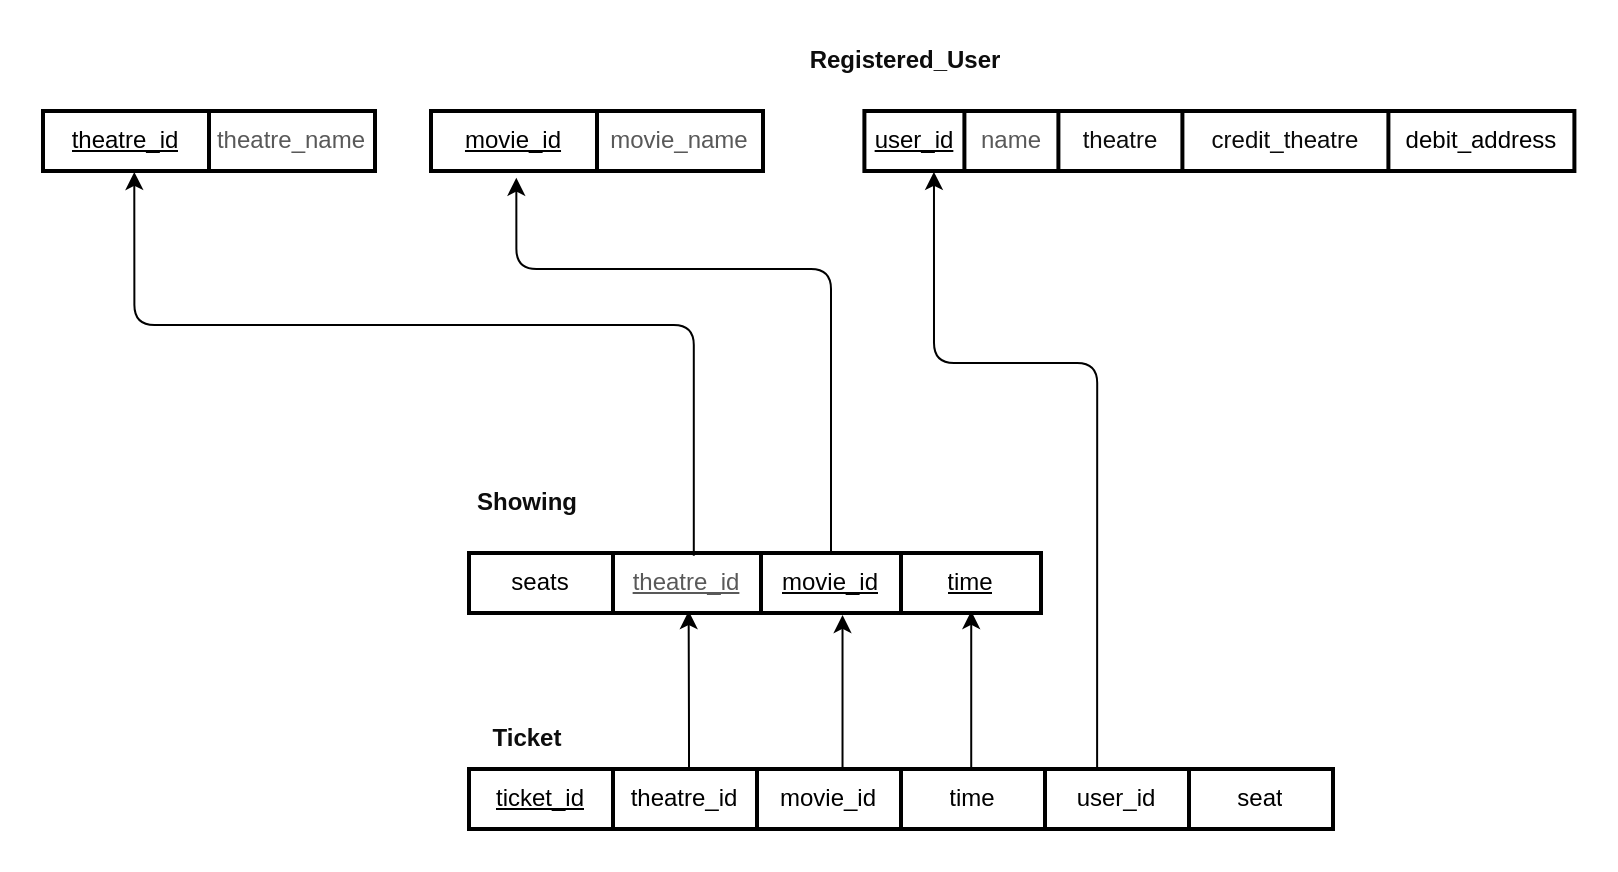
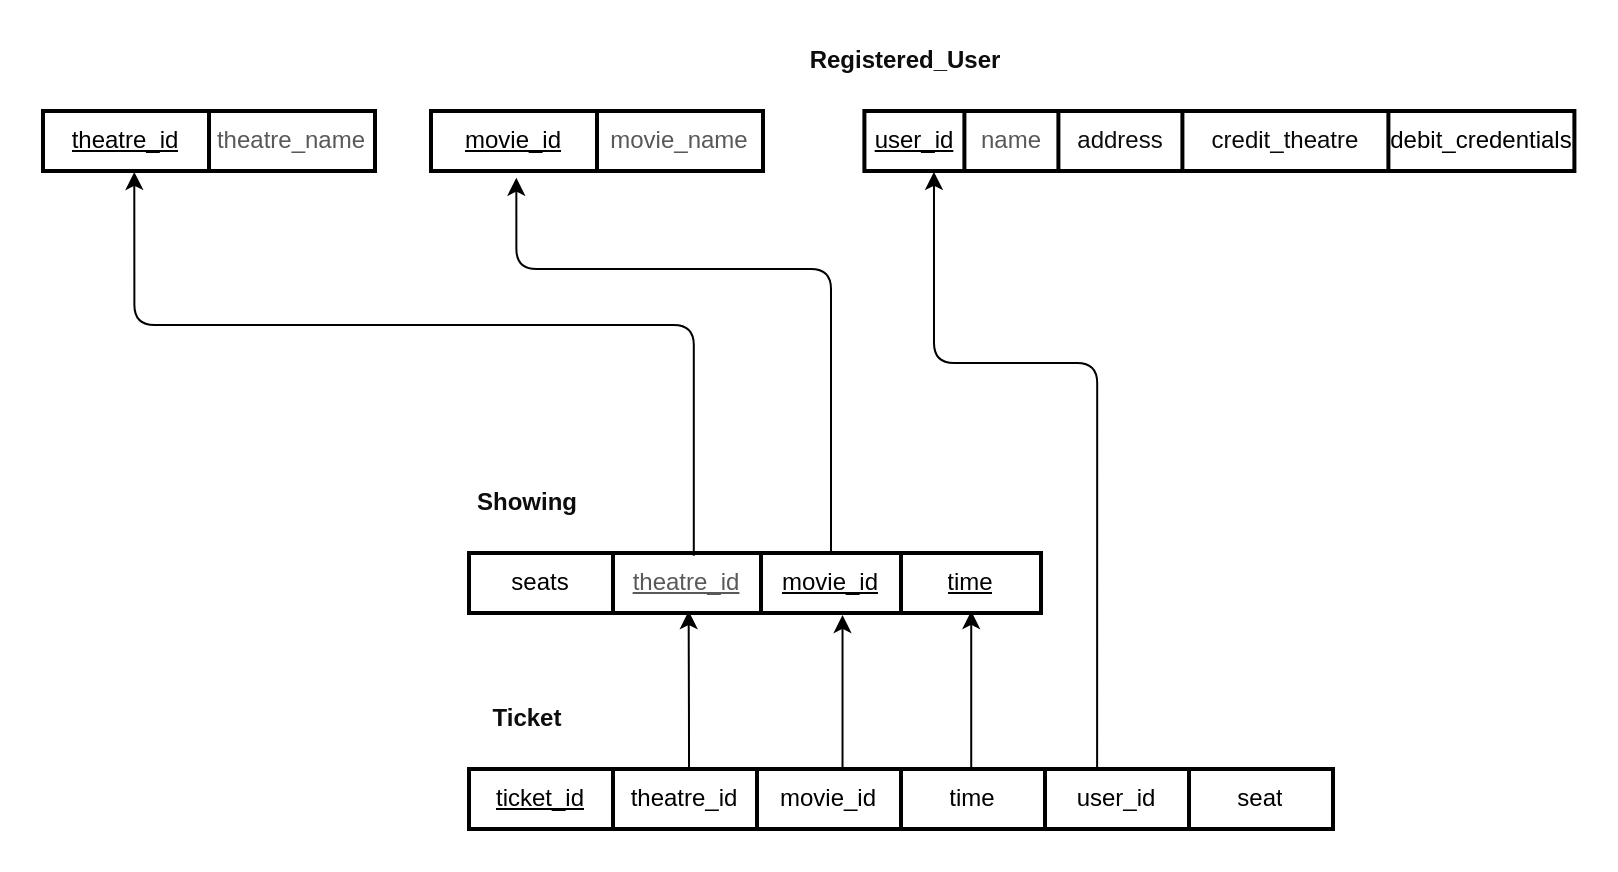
node "theatre": label "theatre" -> "address"
node "debit_address": label "debit_address" -> "debit_credentials"
node "Ticket": moved (527, 739) -> (527, 719)
